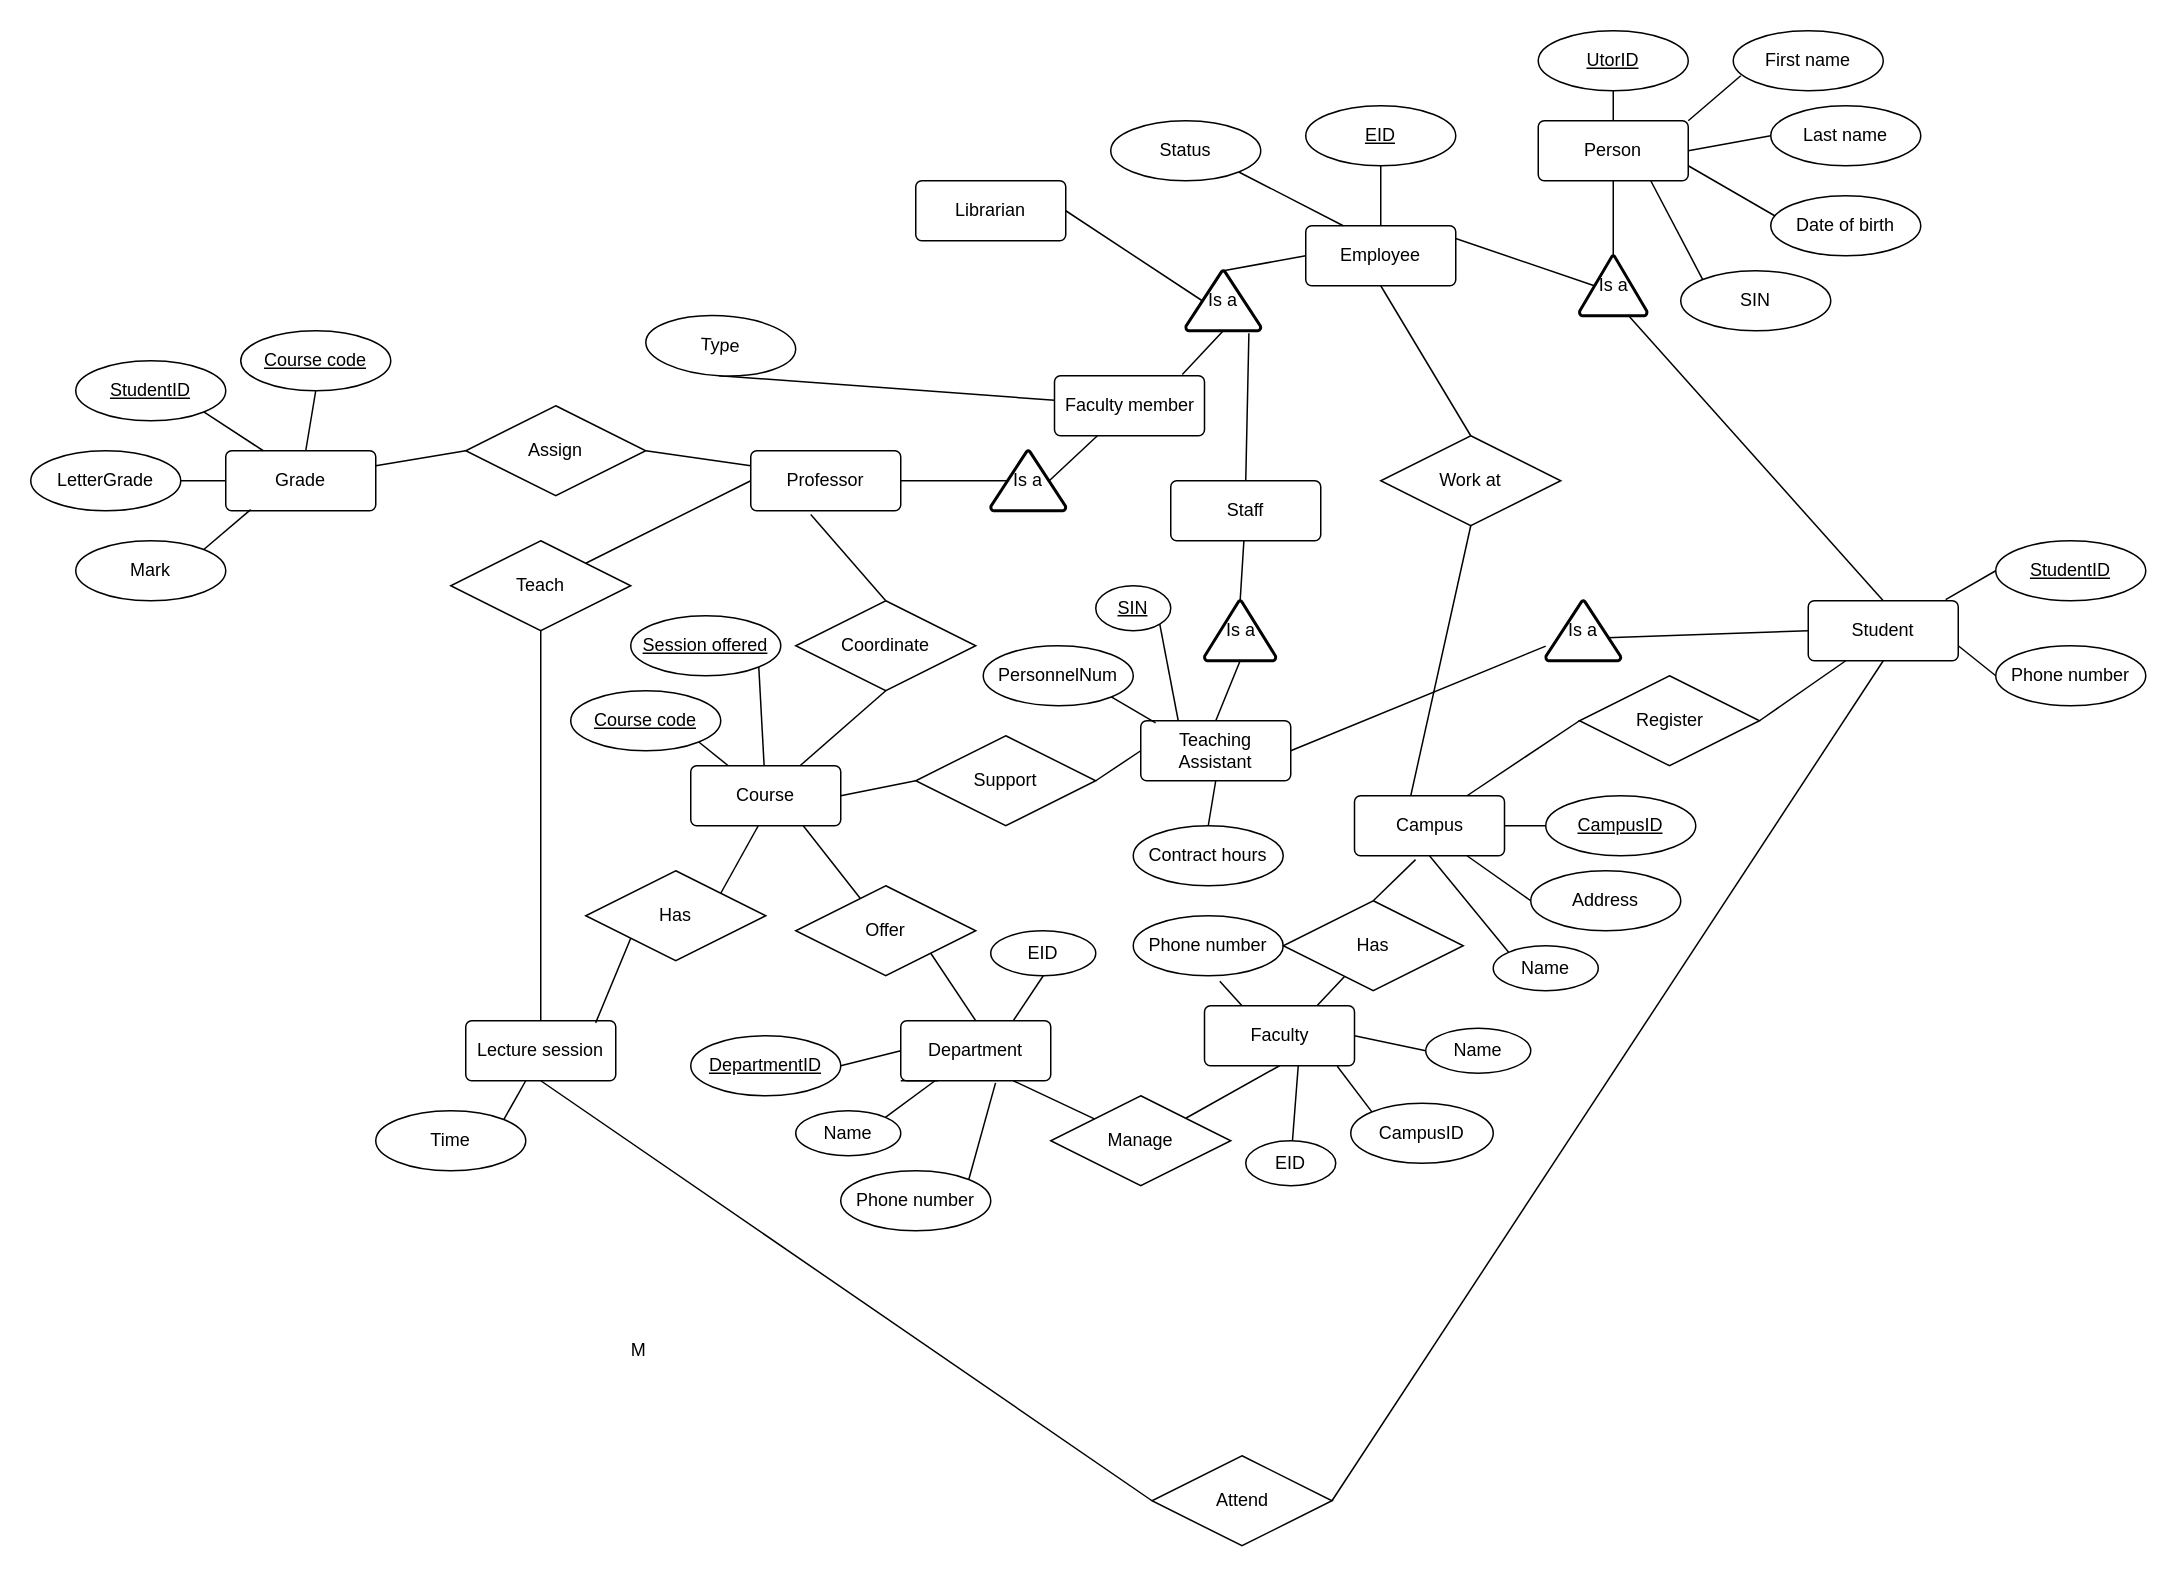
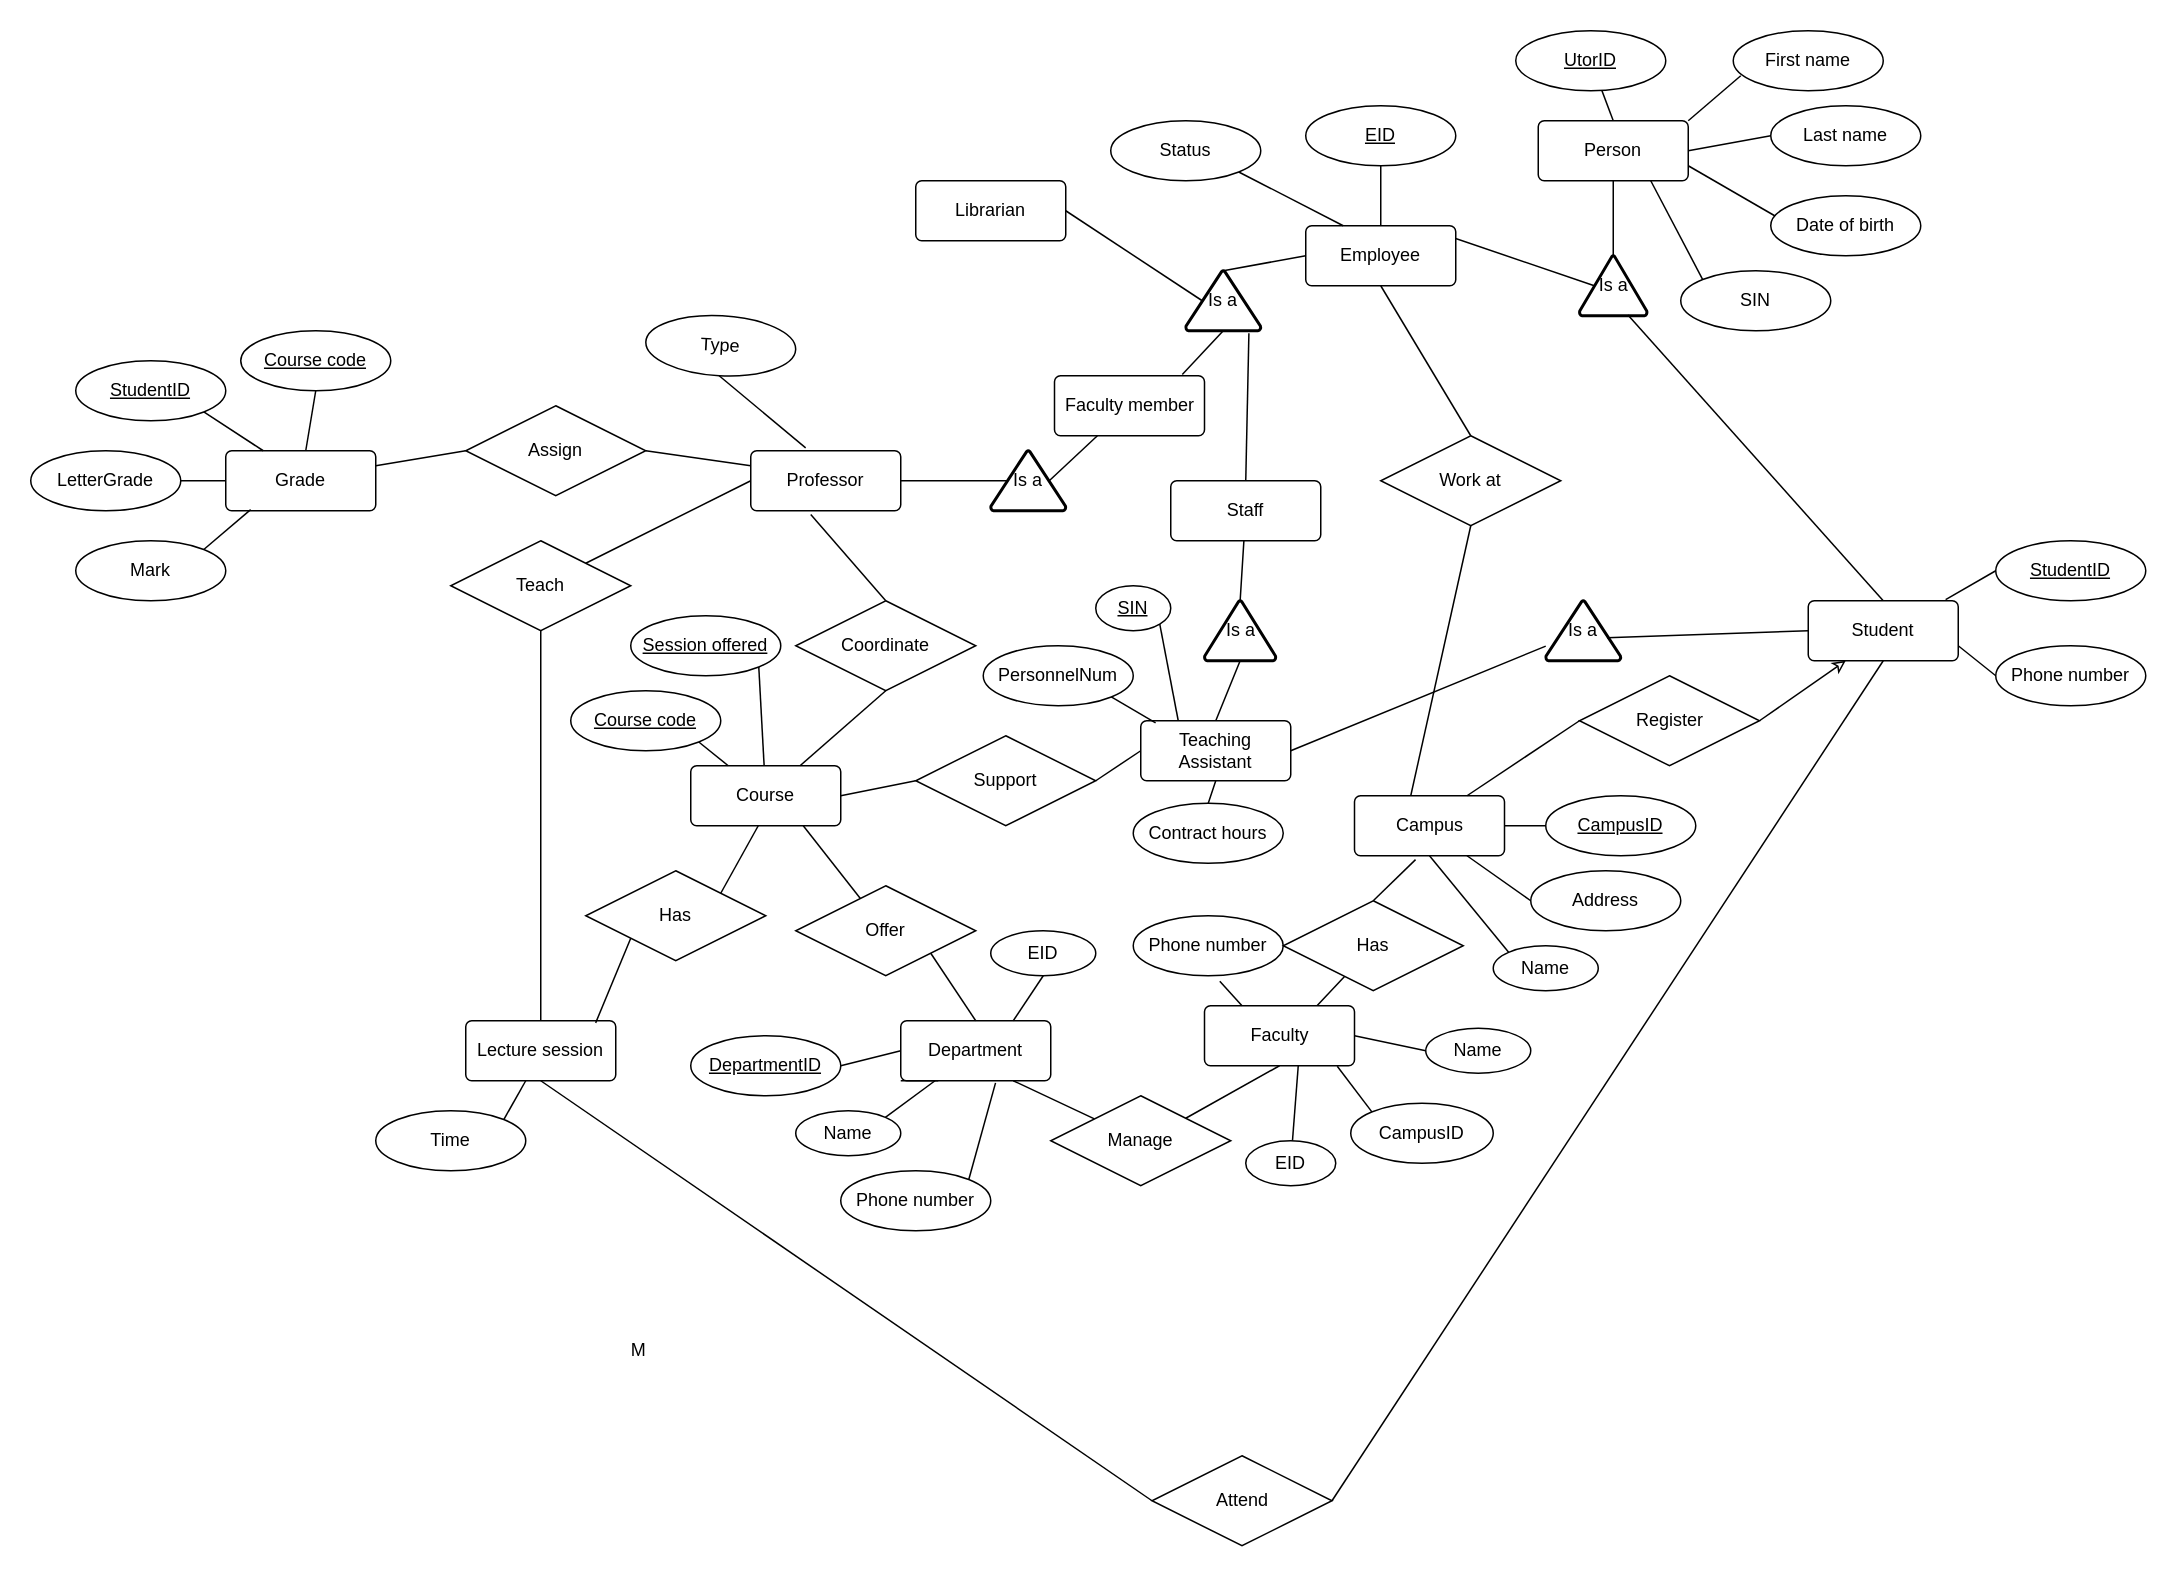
node "UtorID": moved (1613, 61) -> (1591, 61)
edge "Type" -- "Faculty member": now "Type" -- "Professor"
edge "Student" -- "Register": arrowhead none -> classic
node "Contract hours": moved (1208, 856) -> (1208, 833)
